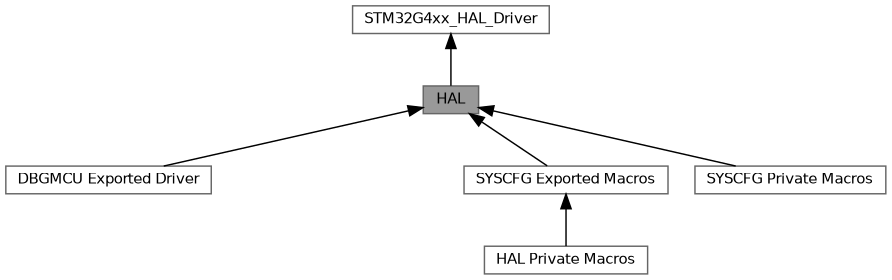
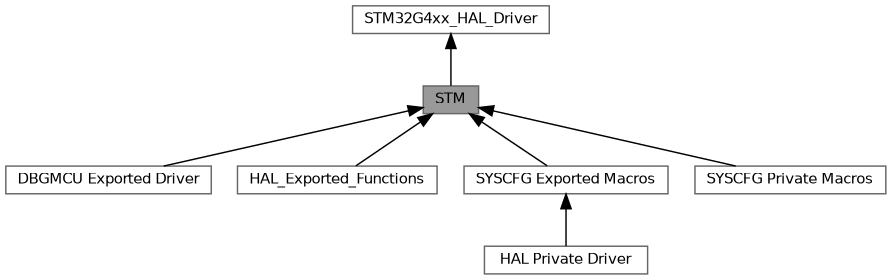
node "HAL": label "HAL" -> "STM"
node "HAL_Exported_Functions": added
node "HAL Private Macros": label "HAL Private Macros" -> "HAL Private Driver"
